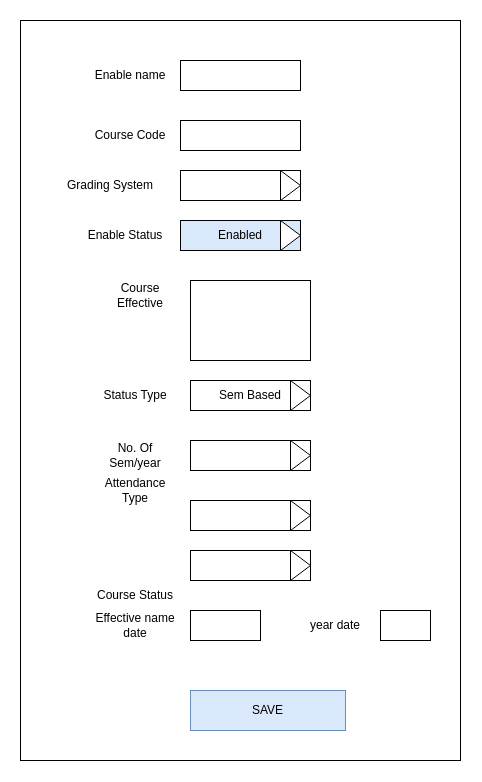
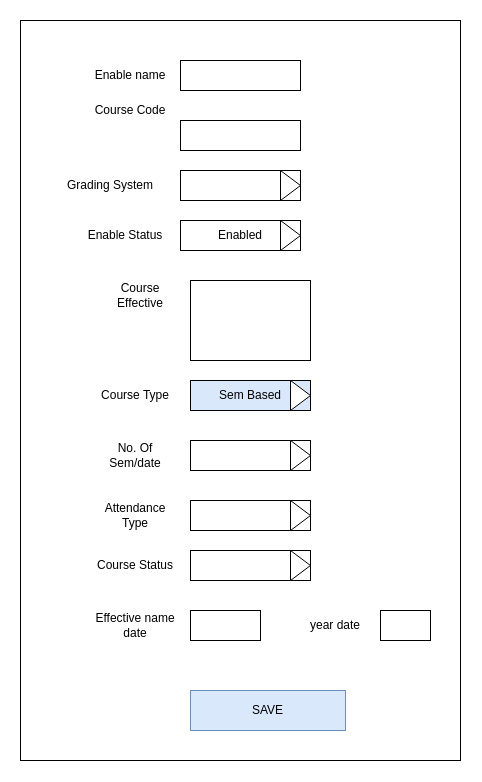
node "Course Code": moved (131, 136) -> (131, 111)
node "Enabled": fillcolor #dae8fc -> #ffffff
node "Status Type": label "Status Type" -> "Course Type"
node "Sem Based": fillcolor #ffffff -> #dae8fc
node "No. Of Sem/year": label "No. Of Sem/year" -> "No. Of Sem/date"
node "Attendance Type": moved (136, 491) -> (136, 516)
node "Course Status": moved (136, 596) -> (136, 566)
